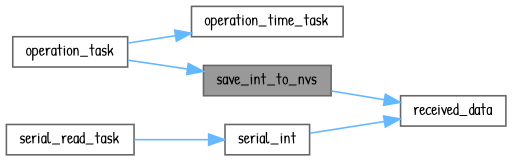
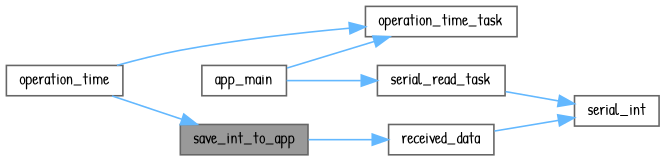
node "operation_task": label "operation_task" -> "operation_time"
node "app_main": added
node "save_int_to_nvs": label "save_int_to_nvs" -> "save_int_to_app"
edge "serial_int" -> "received_data": reversed
